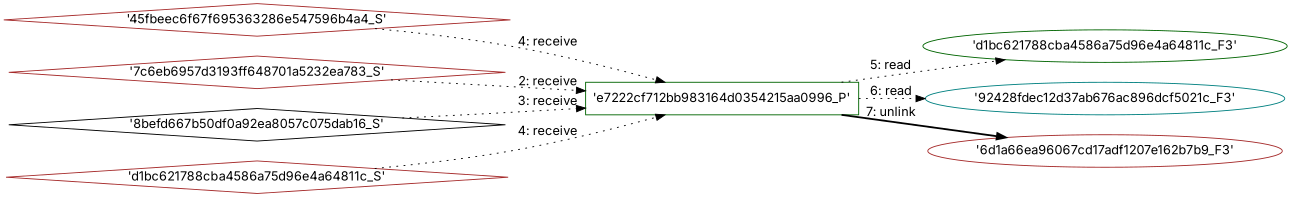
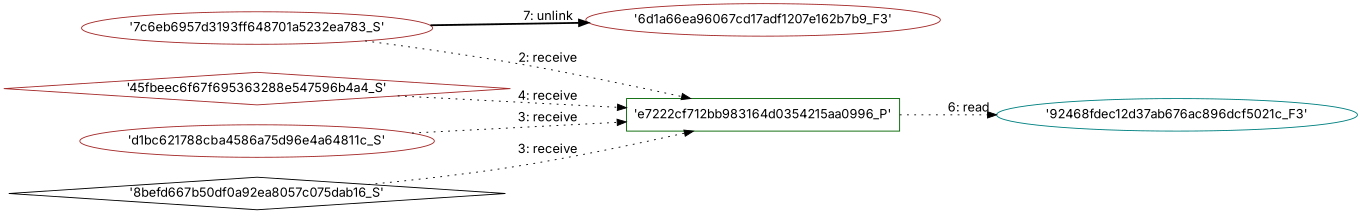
node "'45fbeec6f67f695363286e547596b4a4_S'": label "'45fbeec6f67f695363286e547596b4a4_S'" -> "'45fbeec6f67f695363288e547596b4a4_S'"
node "'d1bc621788cba4586a75d96e4a64811c_F3'": removed
node "'7c6eb6957d3193ff648701a5232ea783_S'": shape diamond -> ellipse
node "'92428fdec12d37ab676ac896dcf5021c_F3'": label "'92428fdec12d37ab676ac896dcf5021c_F3'" -> "'92468fdec12d37ab676ac896dcf5021c_F3'"
edge "'e7222cf712bb983164d0354215aa0996_P'" -> "'6d1a66ea96067cd17adf1207e162b7b9_F3'": now "'7c6eb6957d3193ff648701a5232ea783_S'" -> "'6d1a66ea96067cd17adf1207e162b7b9_F3'"
edge "'d1bc621788cba4586a75d96e4a64811c_S'" -> "'e7222cf712bb983164d0354215aa0996_P'": label "4: receive" -> "3: receive"
node "'d1bc621788cba4586a75d96e4a64811c_S'": shape diamond -> ellipse
